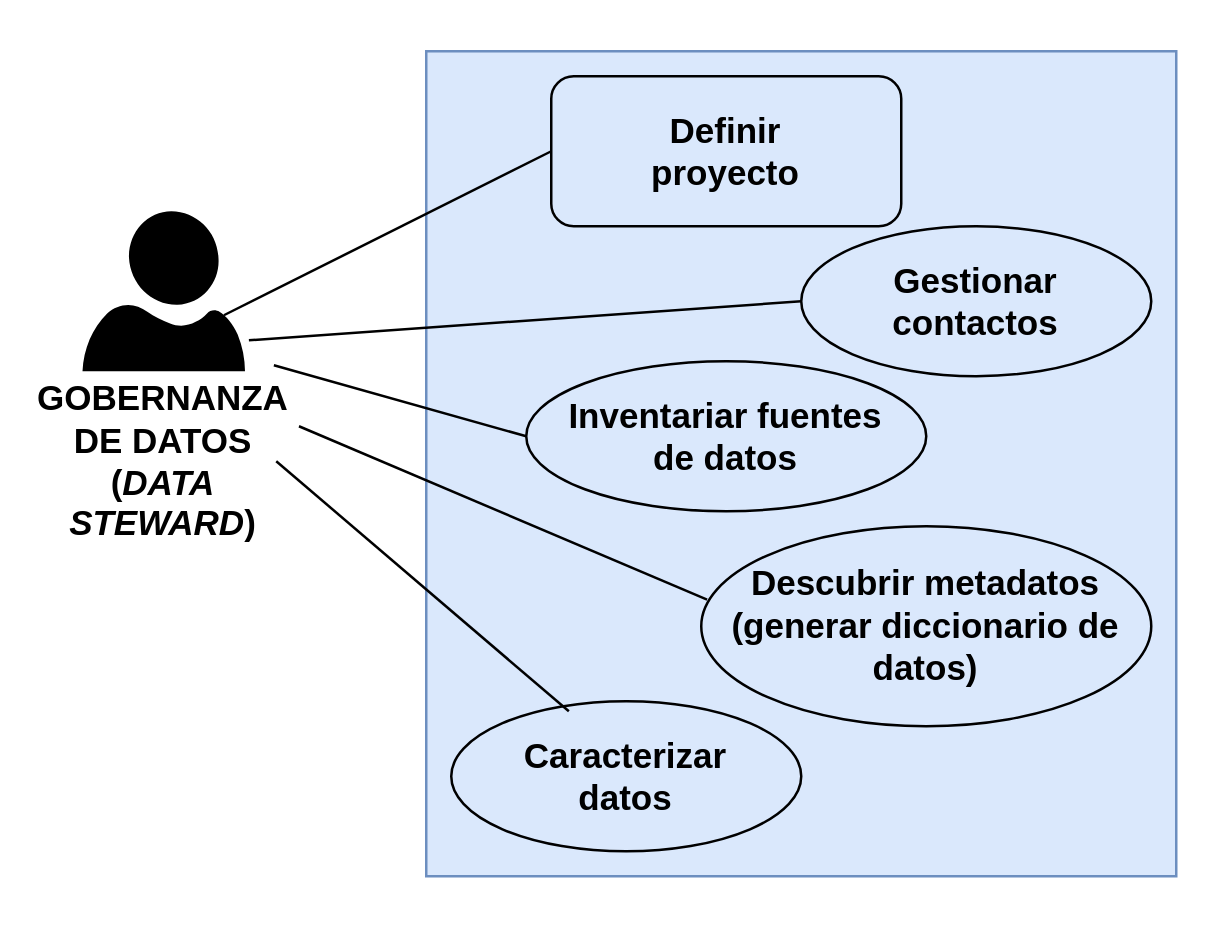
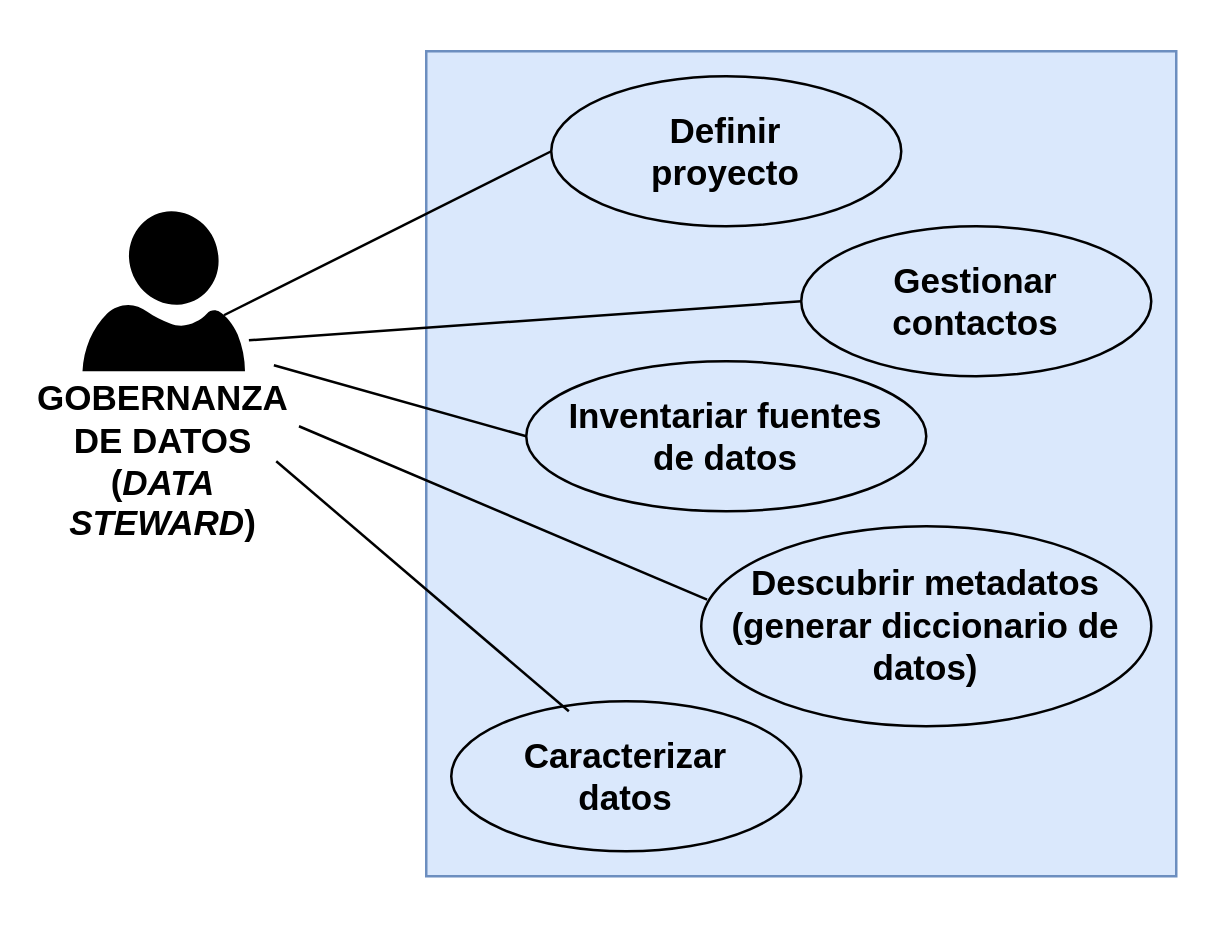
node "Definir proyecto": shape rounded rectangle -> ellipse
